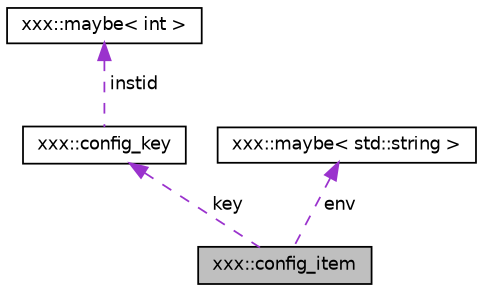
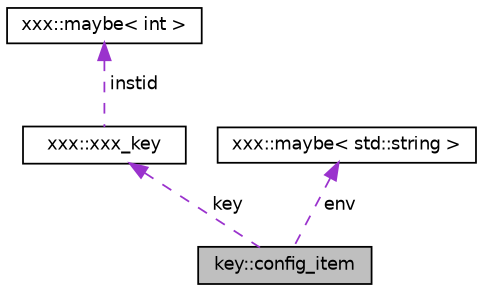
node "xxx::config_key": label "xxx::config_key" -> "xxx::xxx_key"
node "xxx::config_item": label "xxx::config_item" -> "key::config_item"
